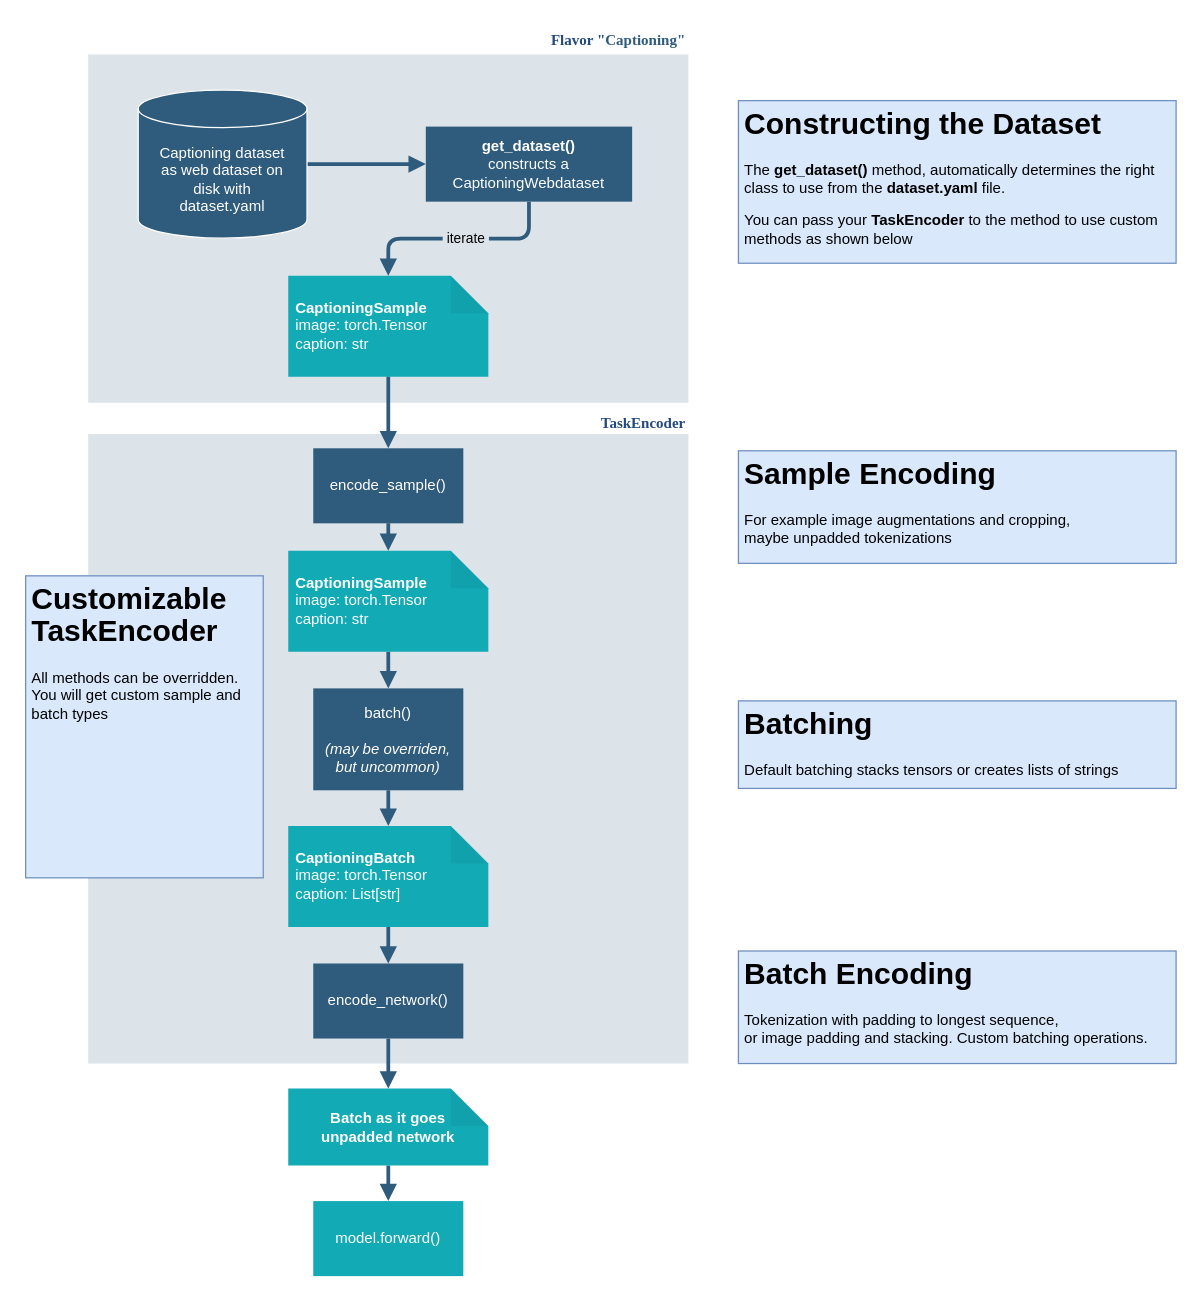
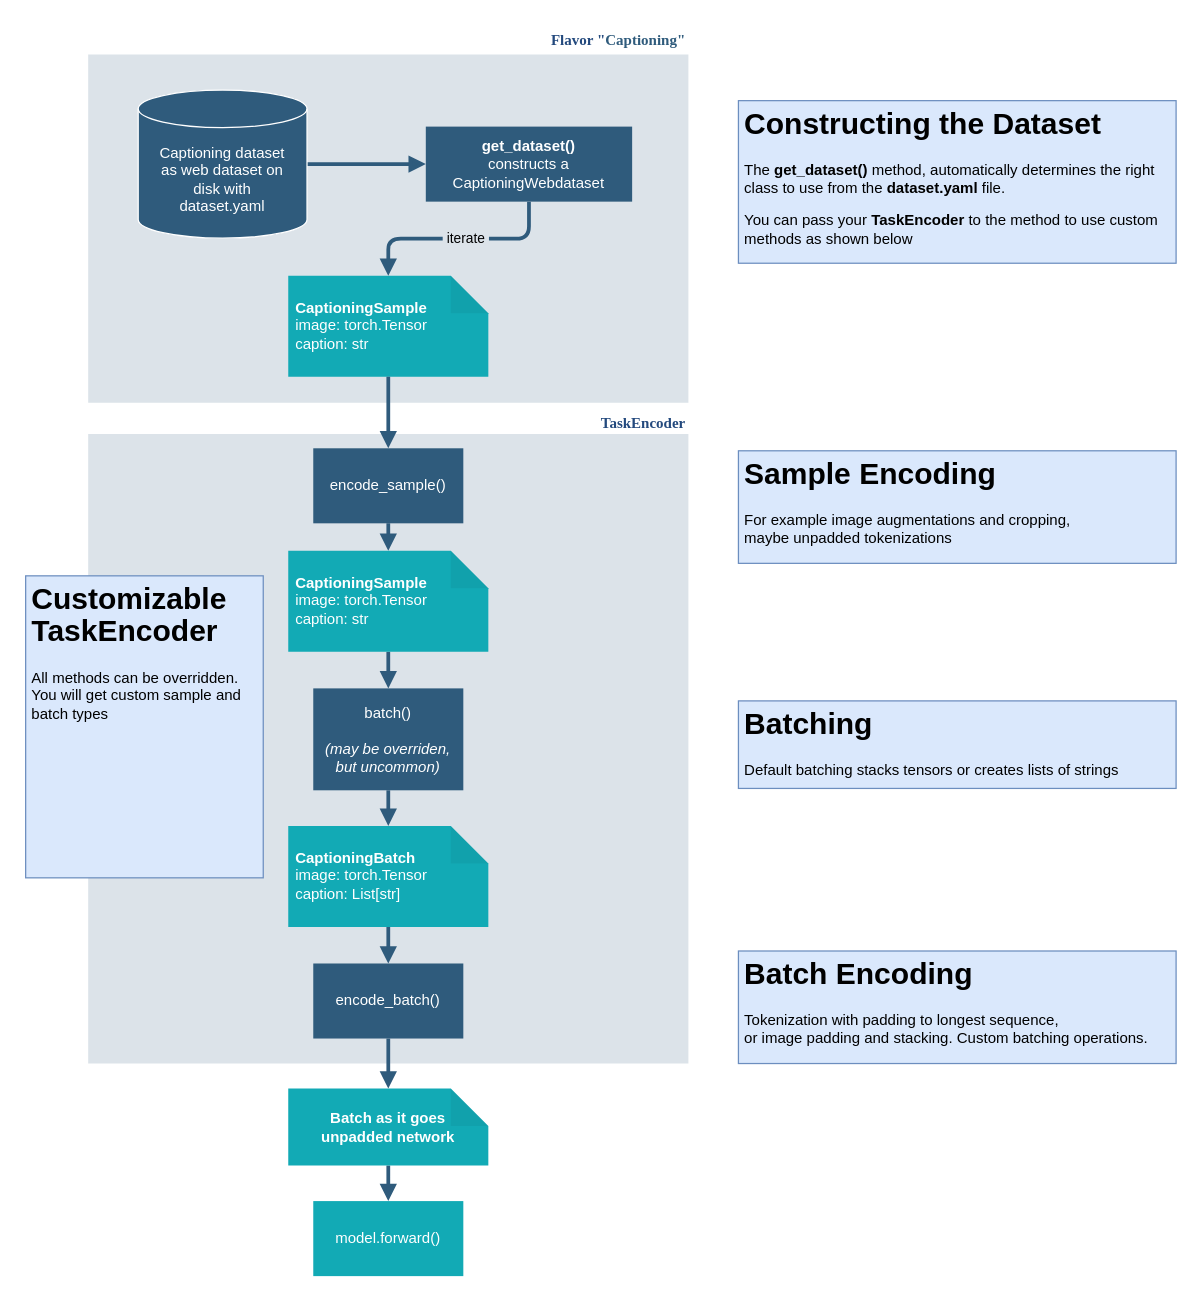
node "encode_network()": label "encode_network()" -> "encode_batch()"
